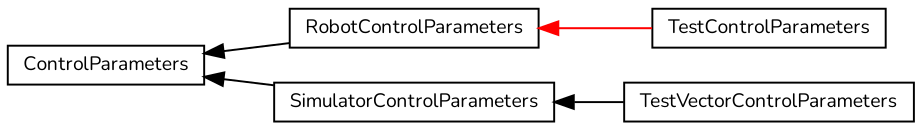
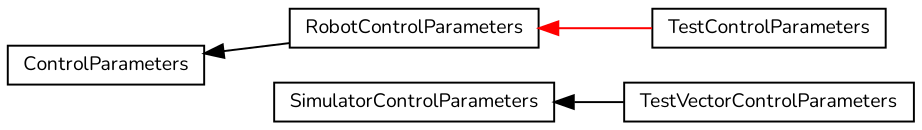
edge "SimulatorControlParameters" -> "ControlParameters": removed
